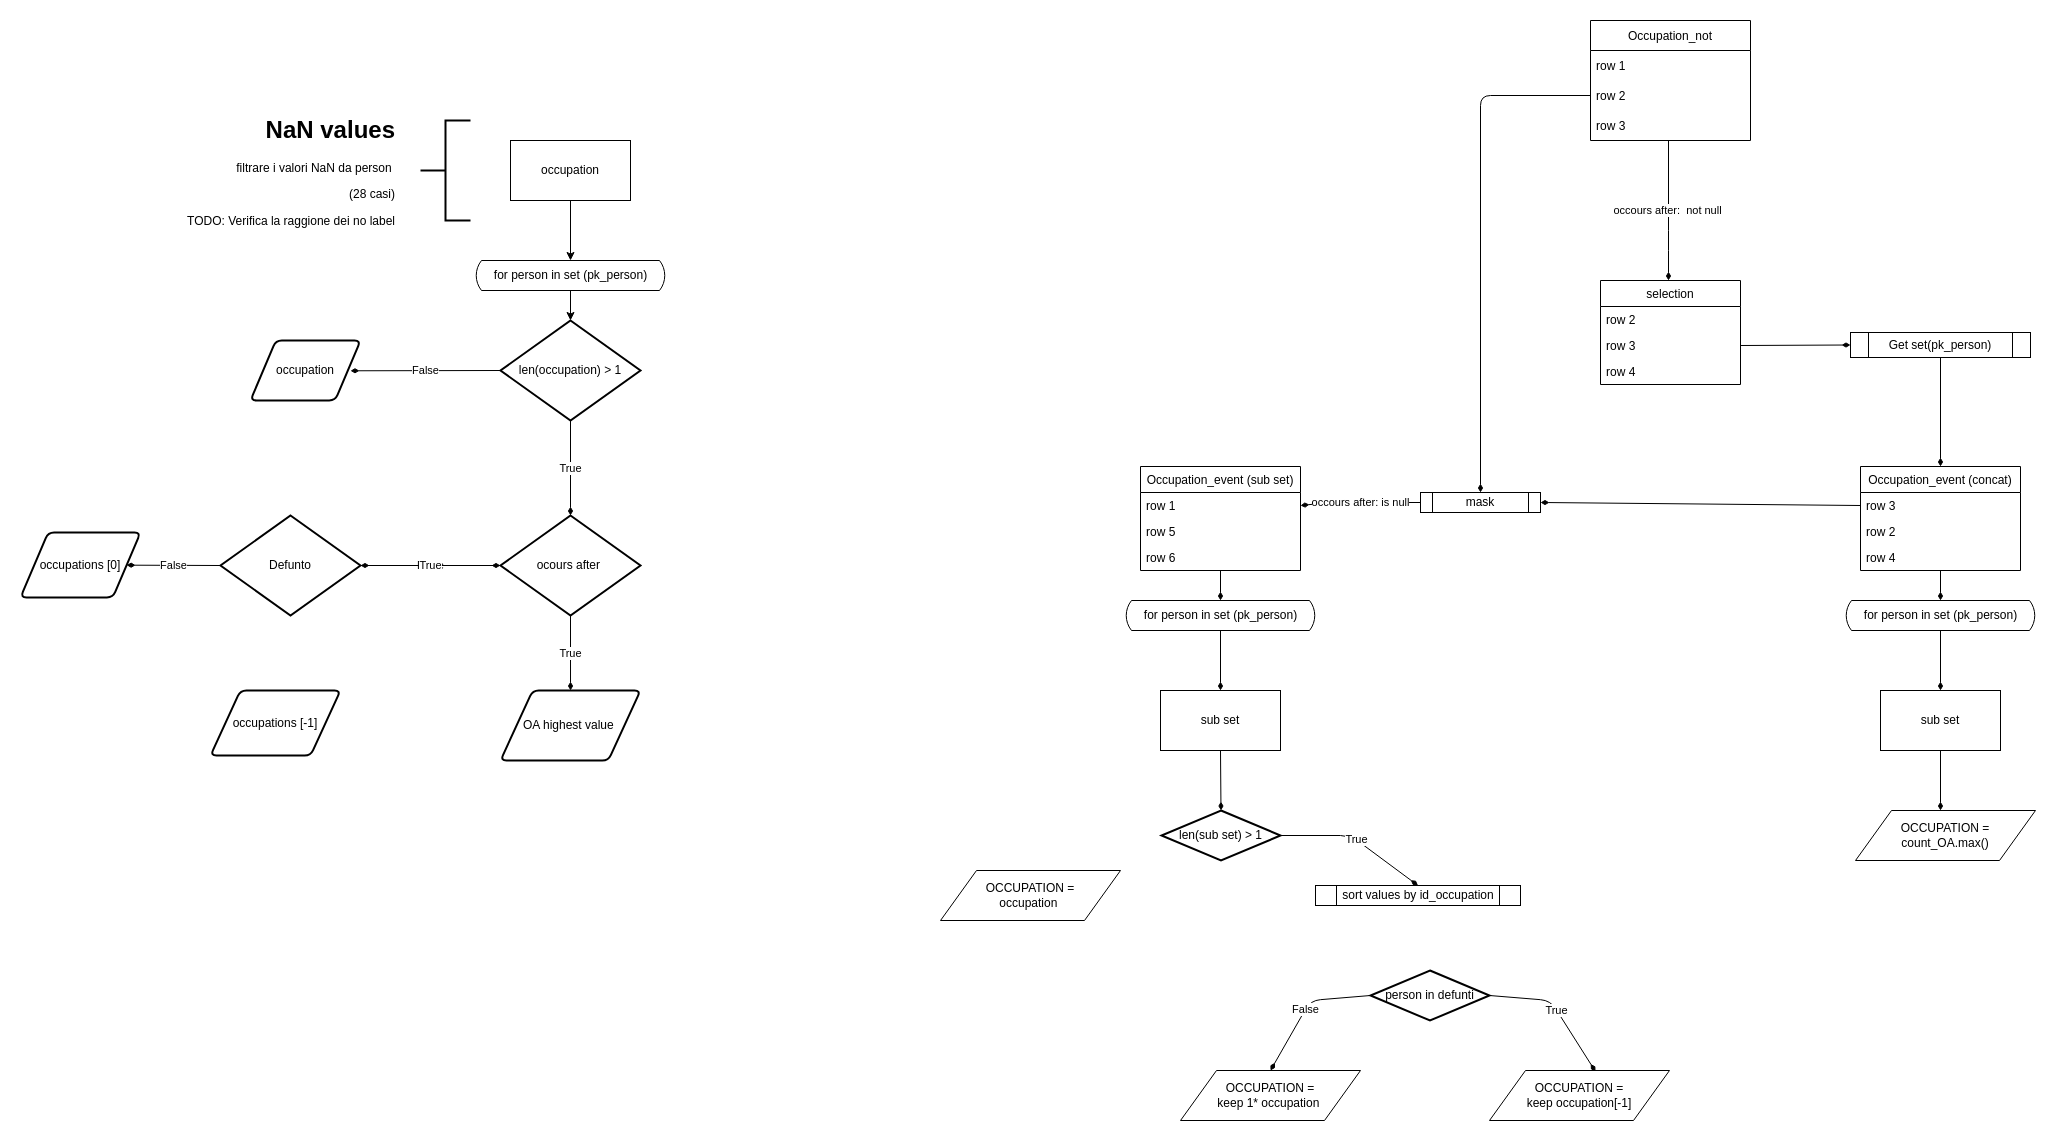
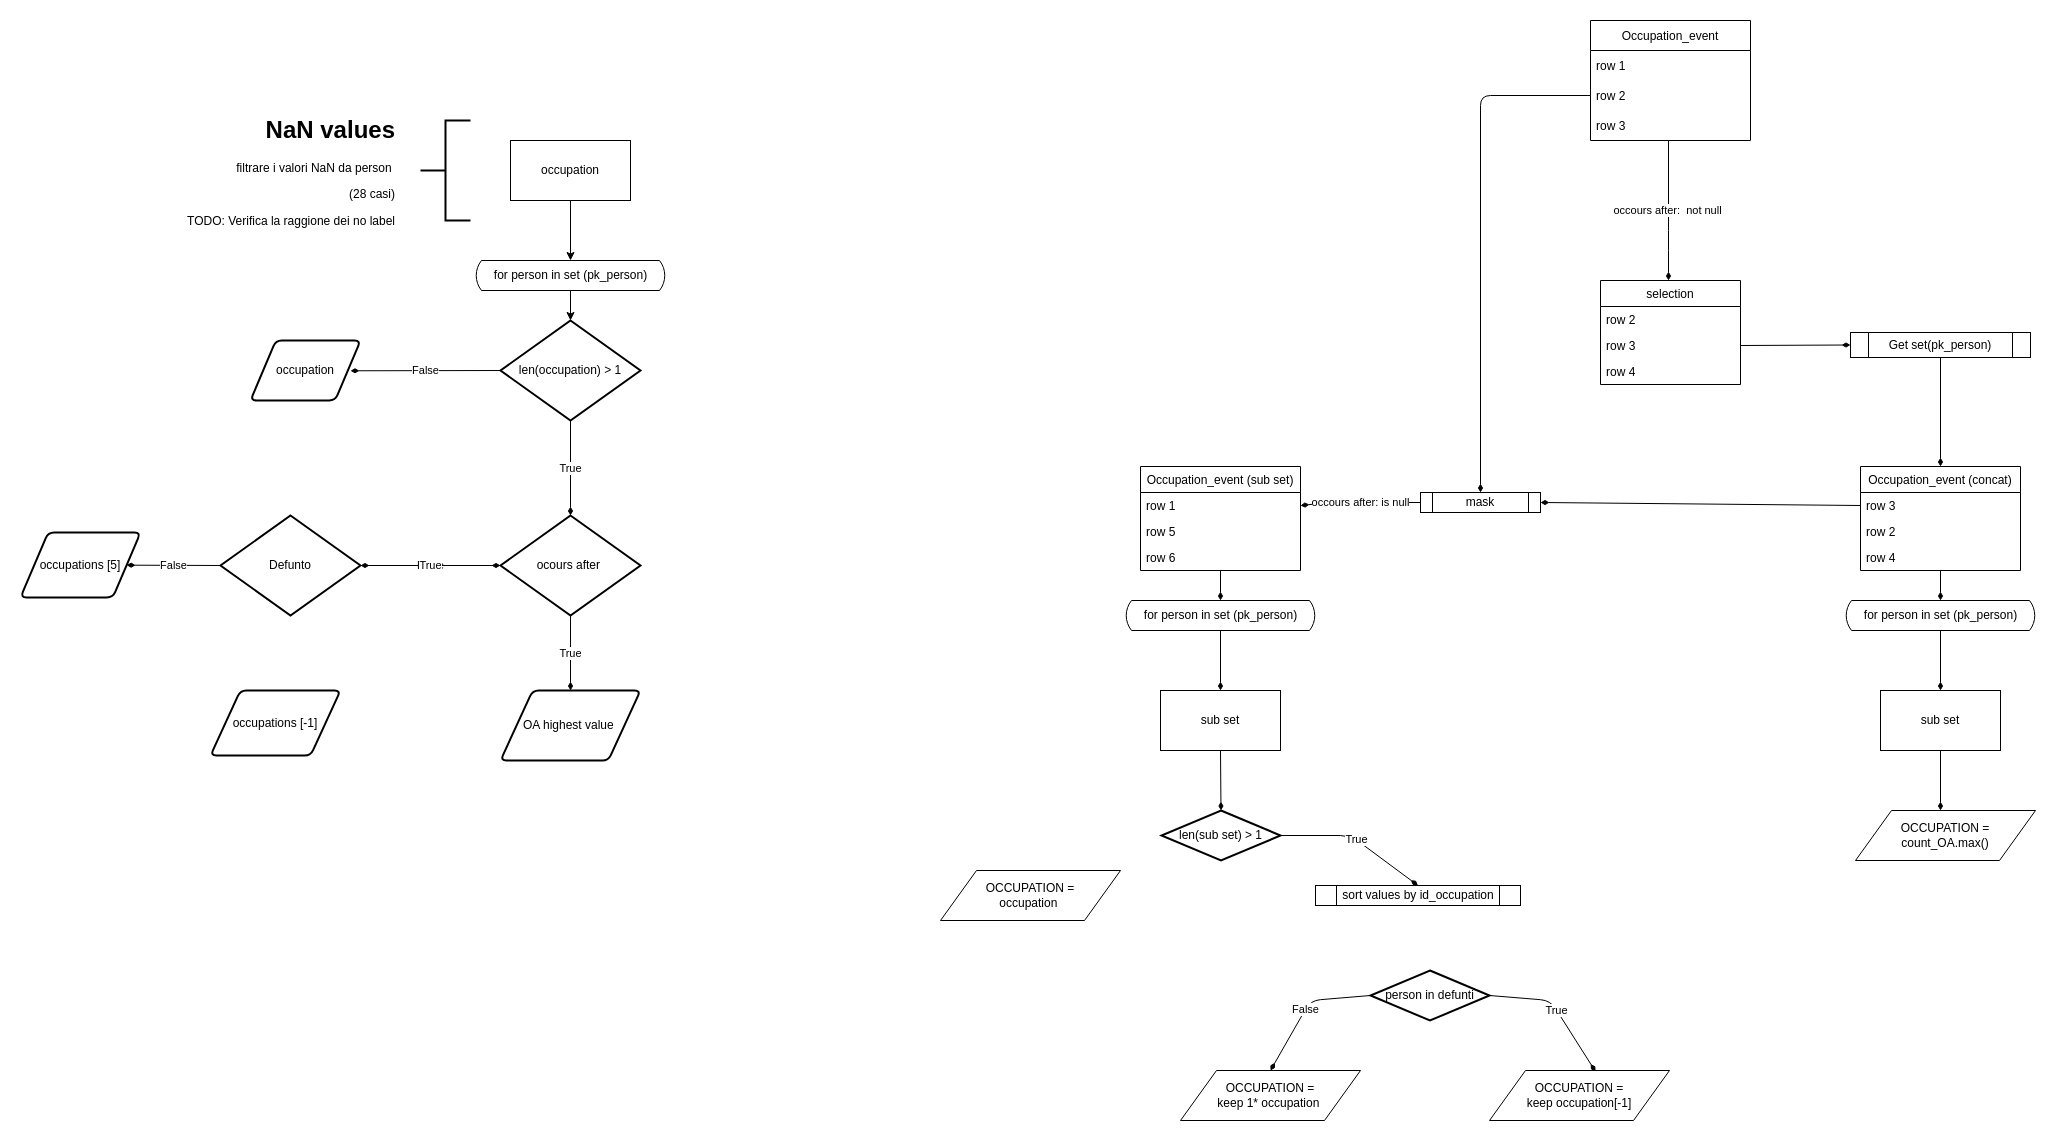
node "Occupation_not": label "Occupation_not" -> "Occupation_event"
node "occupations [0]": label "occupations [0]" -> "occupations [5]"
